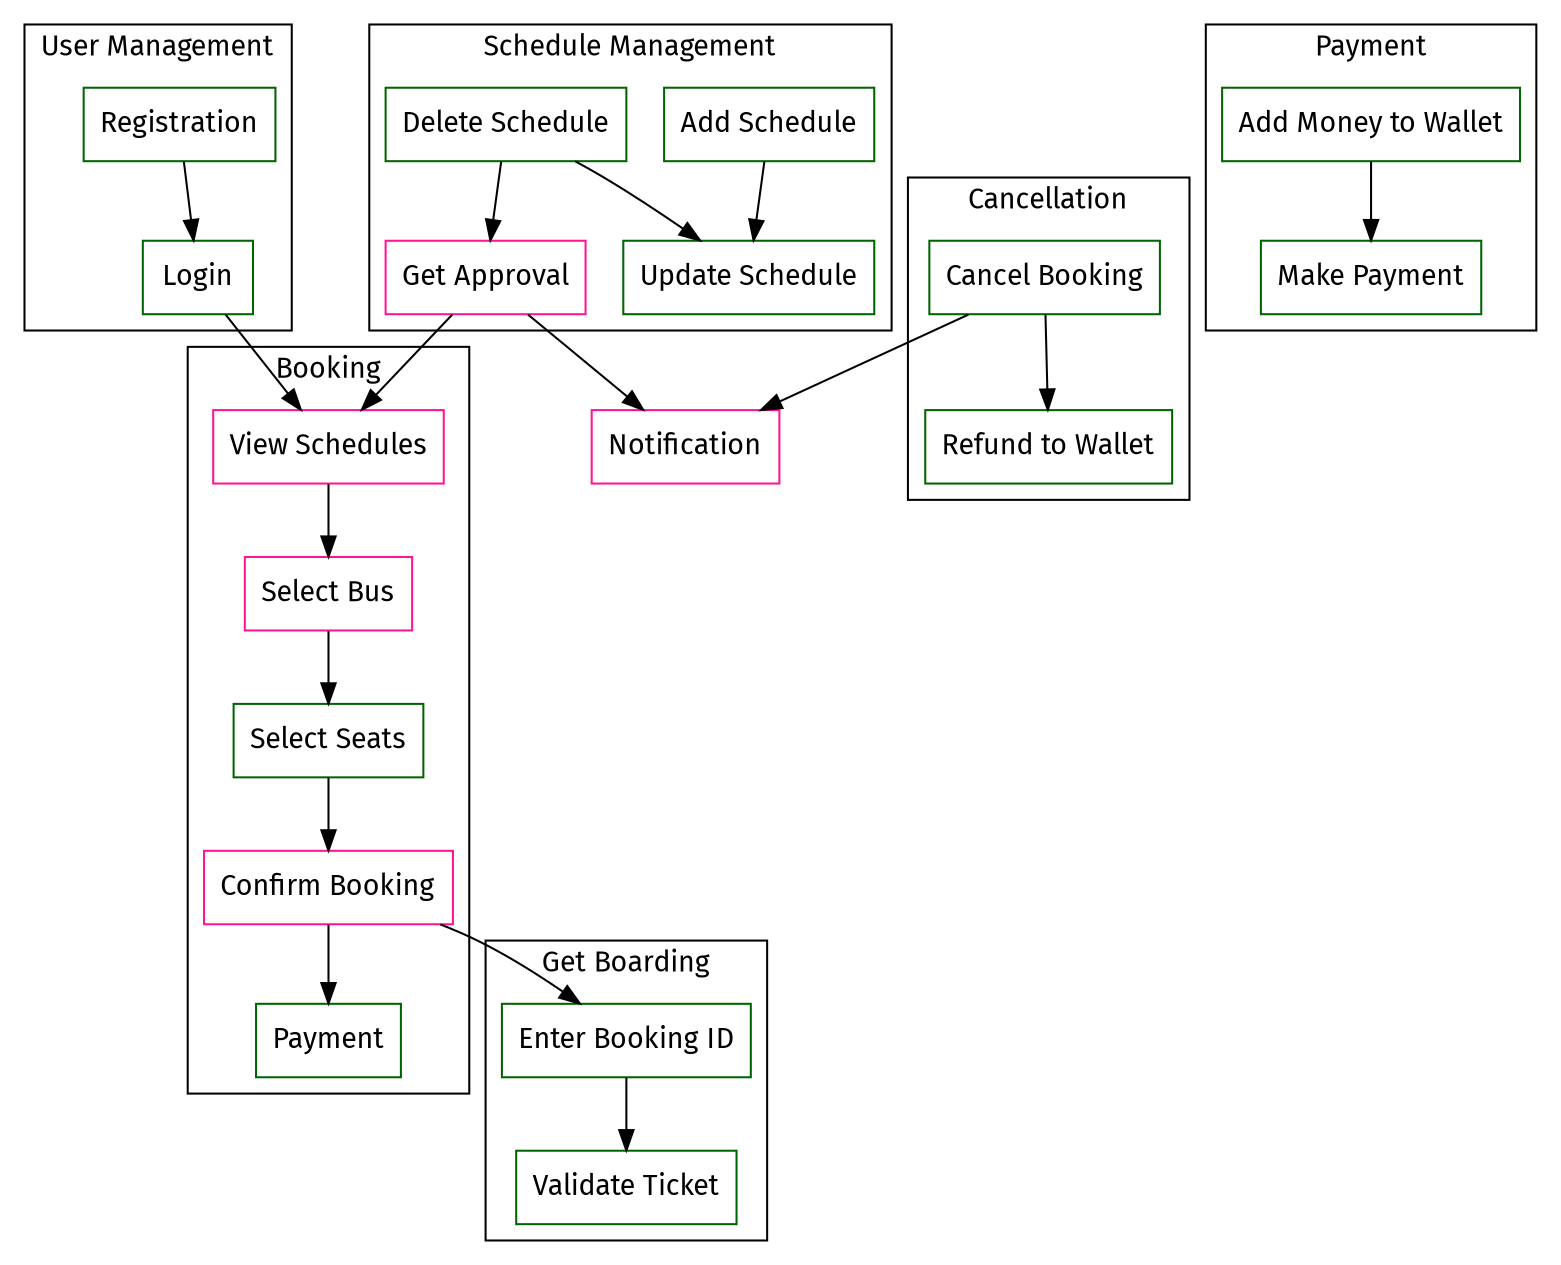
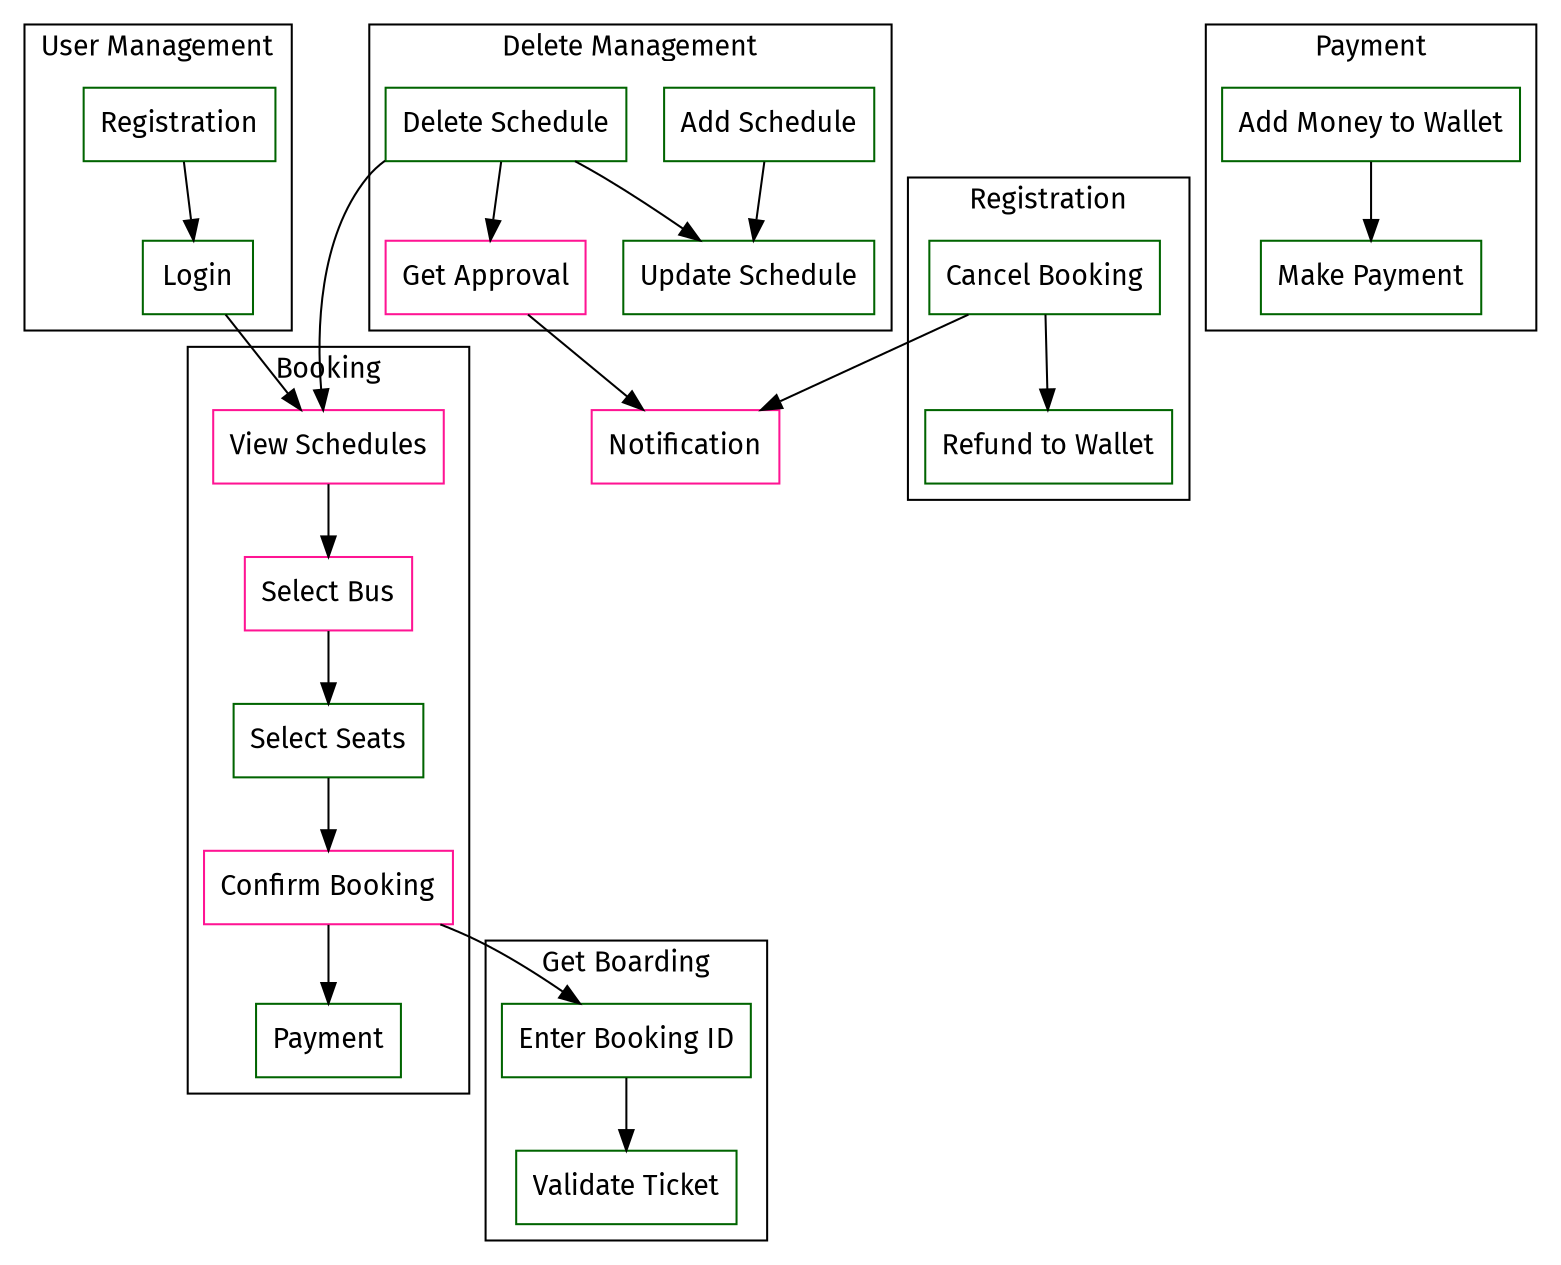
cluster "Schedule Management": label "Schedule Management" -> "Delete Management"
cluster "Cancellation": label "Cancellation" -> "Registration"
edge "Get Approval" -> "View Schedules": now "Delete Schedule" -> "View Schedules"
